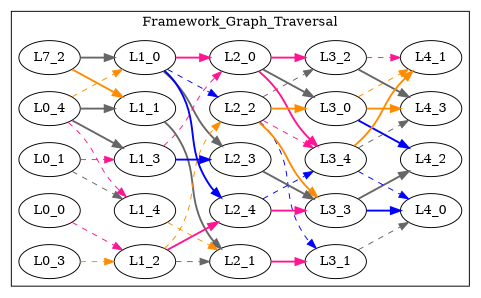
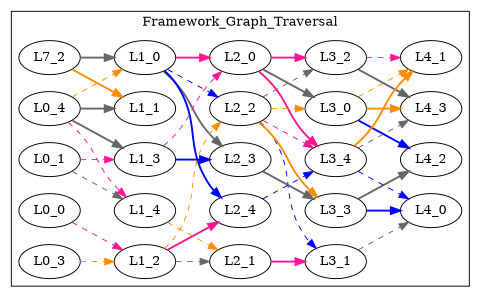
edge "L2_2" -> "L3_0": style bold -> dashed
edge "L1_1" -> "L2_1": removed
edge "L2_4" -> "L3_3": removed
